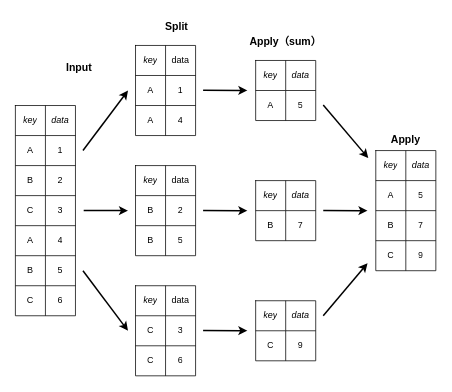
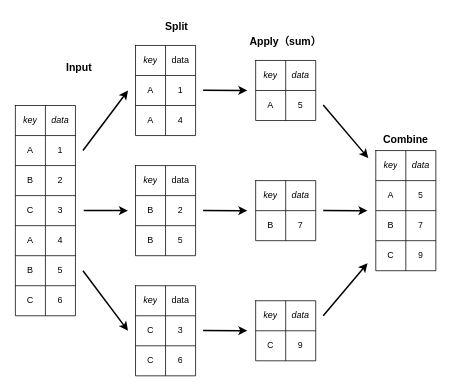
node "Apply": label "Apply" -> "Combine"
